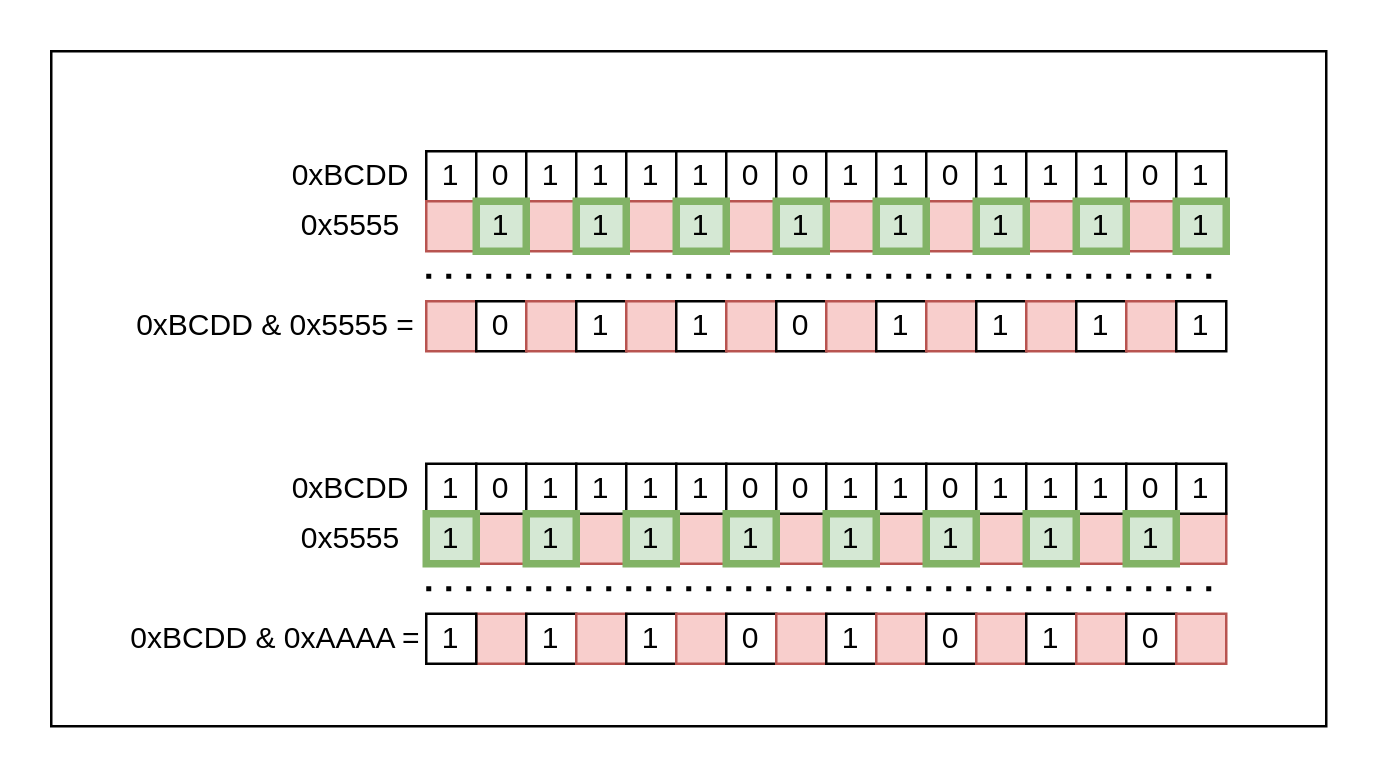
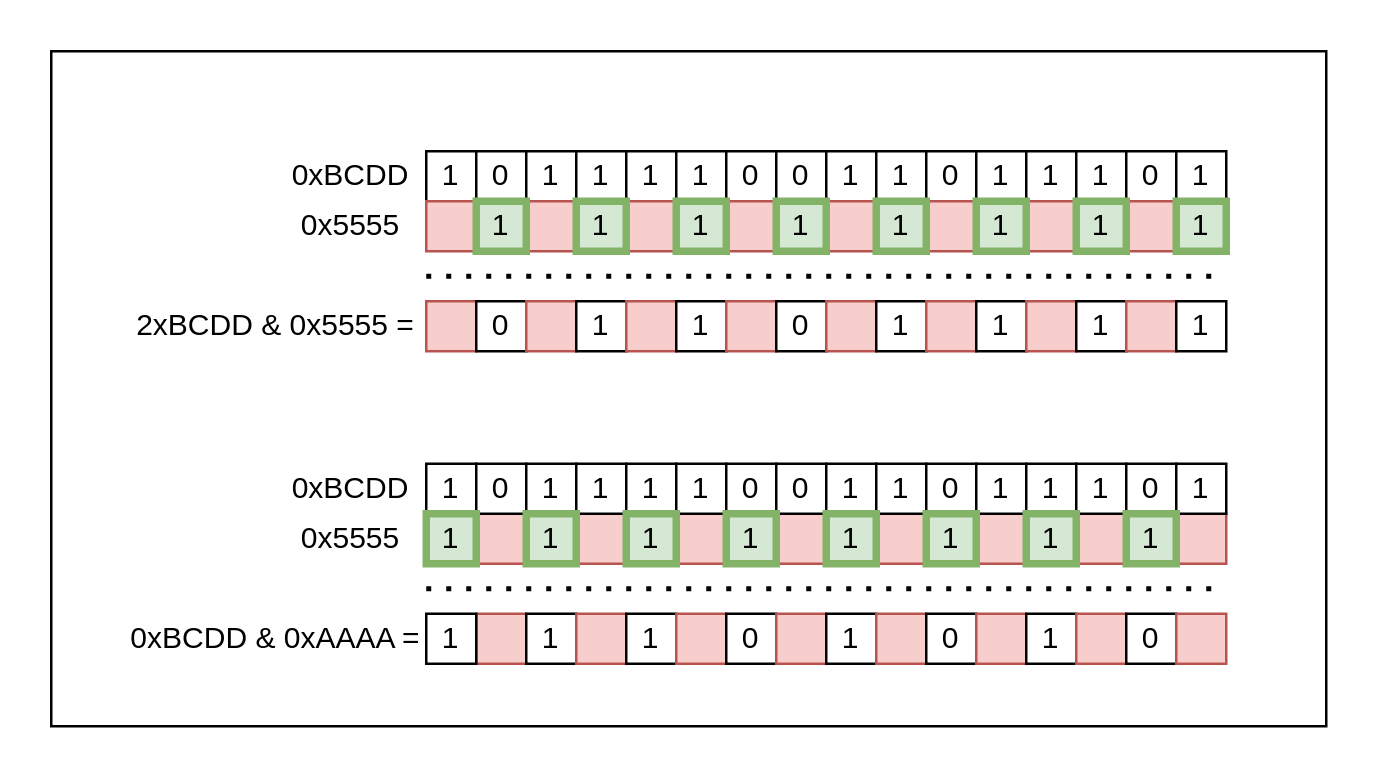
node "0xBCDD & 0x5555 =": label "0xBCDD & 0x5555 =" -> "2xBCDD & 0x5555 ="
